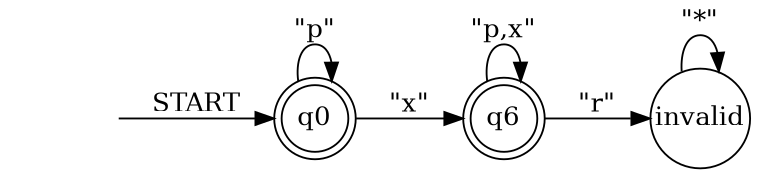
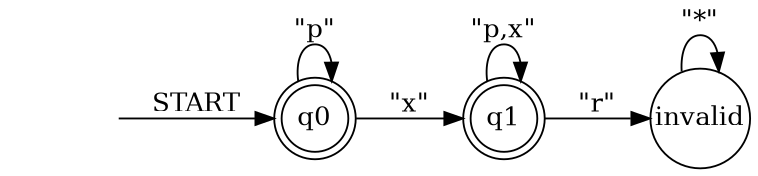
node "q6": label "q6" -> "q1"
